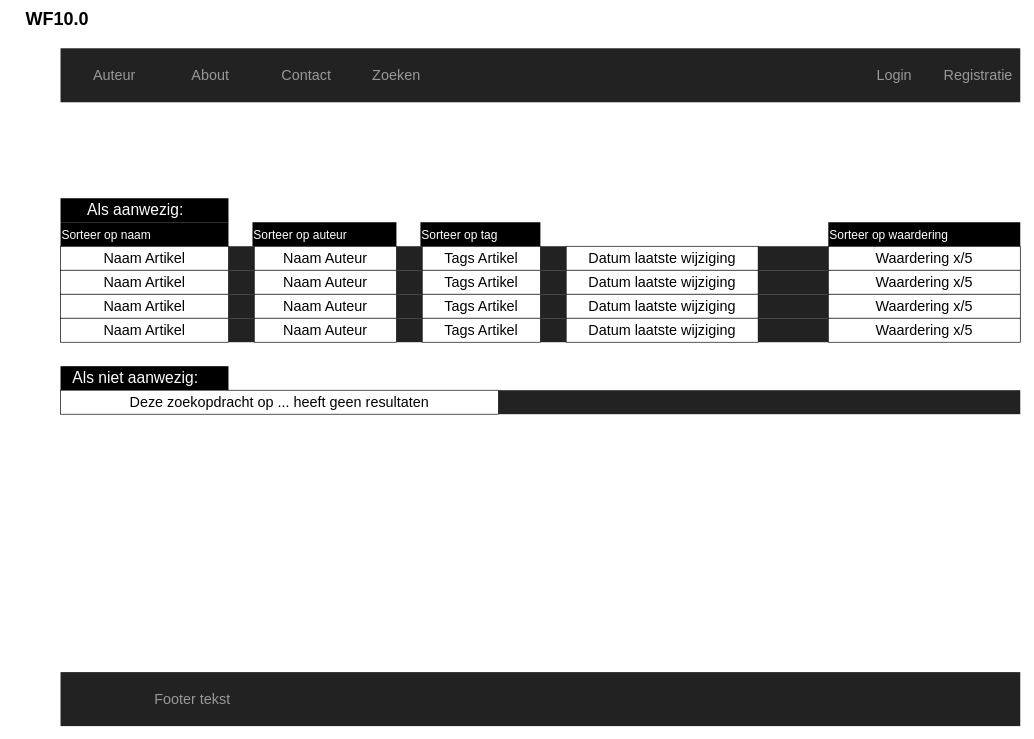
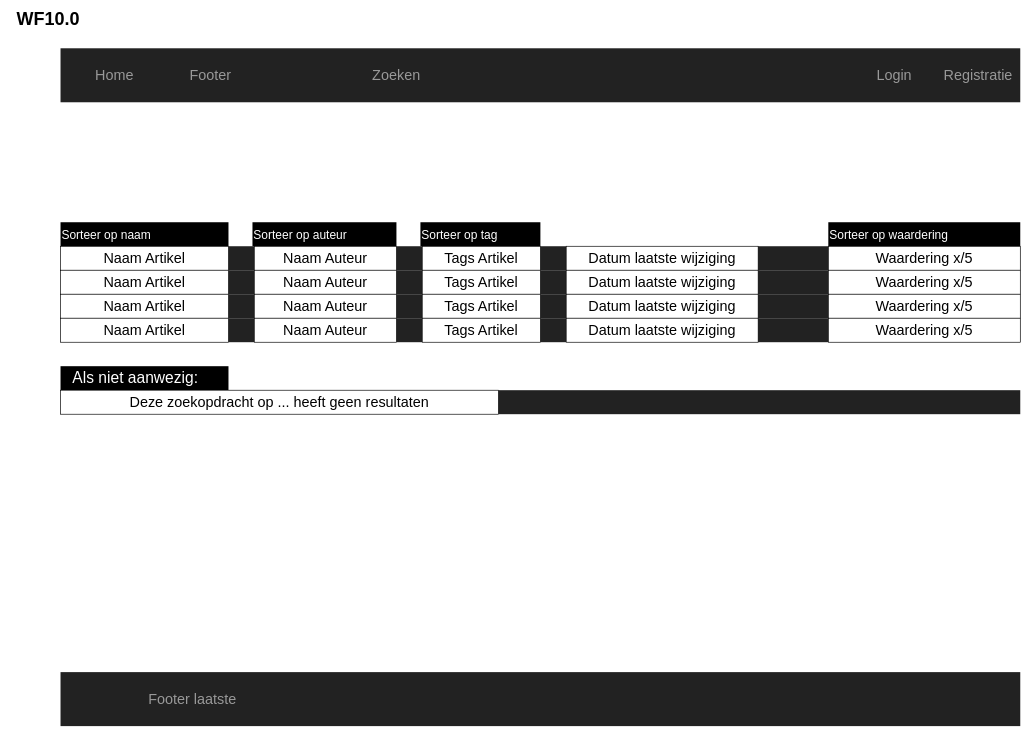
node "WF10.0": moved (81, 18) -> (72, 18)
node "Auteur": label "Auteur" -> "Home"
node "About": label "About" -> "Footer"
node "Contact": removed
node "Als aanwezig:": removed
node "Footer tekst": label "Footer tekst" -> "Footer laatste"
